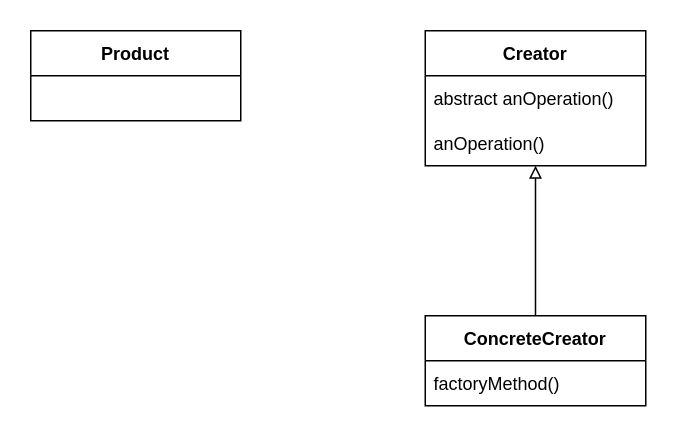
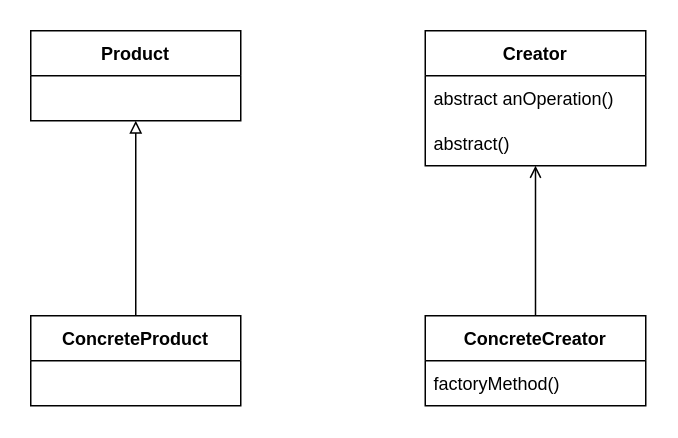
node "anOperation()": label "anOperation()" -> "abstract()"
edge "ConcreteCreator" -> "Creator": arrowhead block -> open
edge "ConcreteProduct" -> "Product": added
node "ConcreteProduct": added
